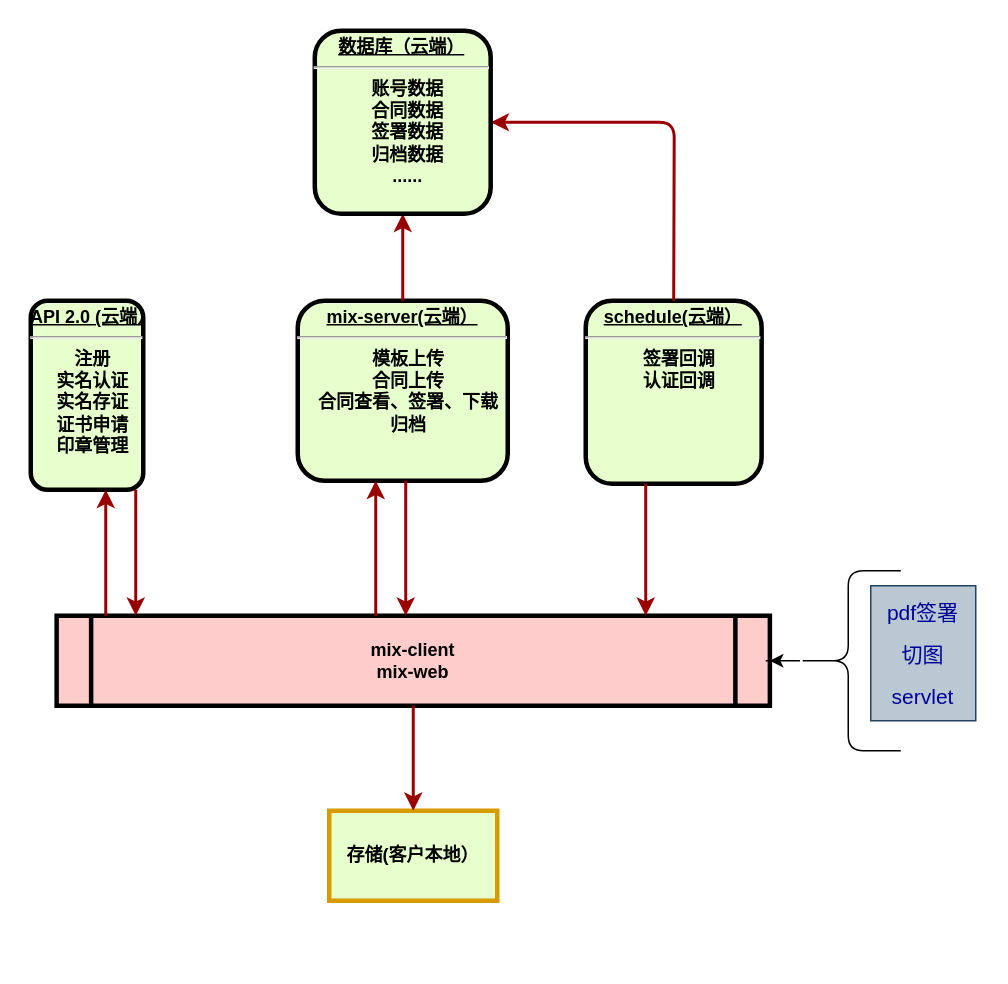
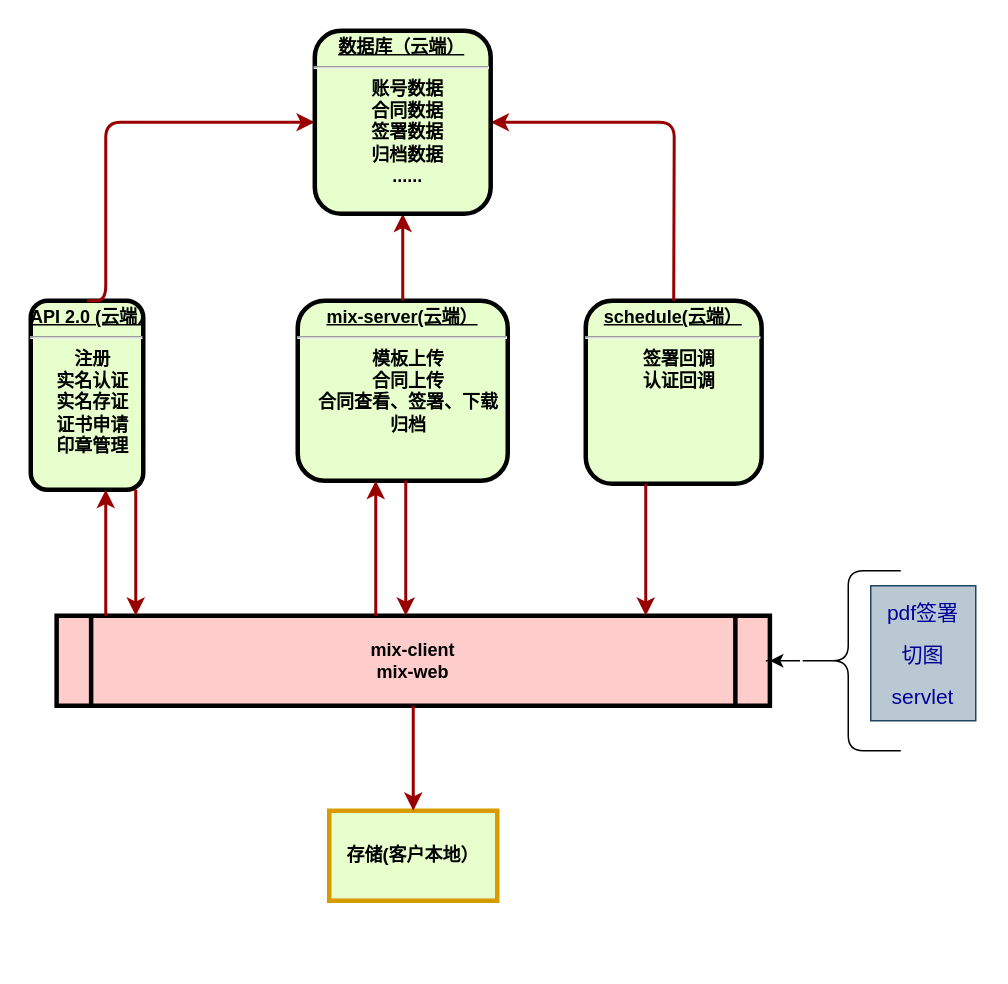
edge "API 2.0 (云端） 注册 实名认证 实名存证 证书申请 印章管理" -> "数据库（云端） 账号数据 合同数据 签署数据 归档数据 ......": added
